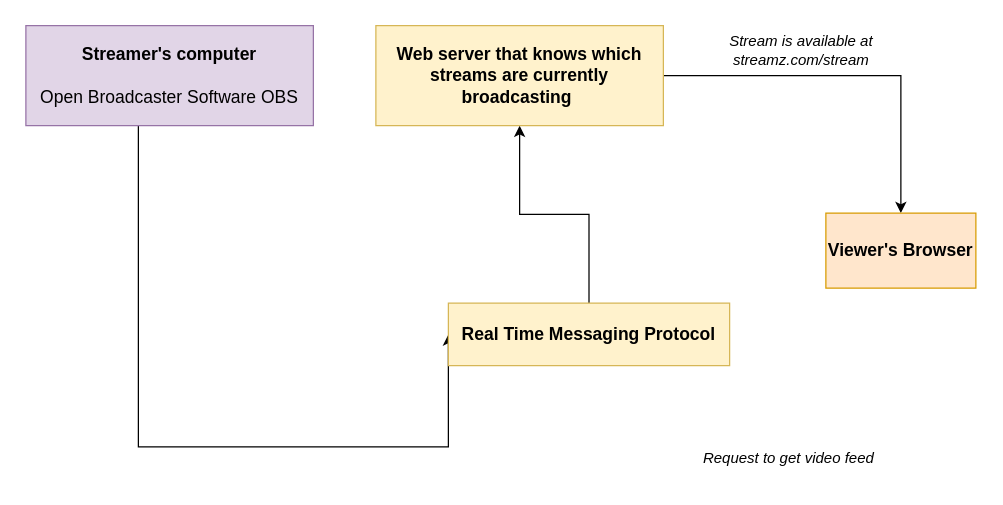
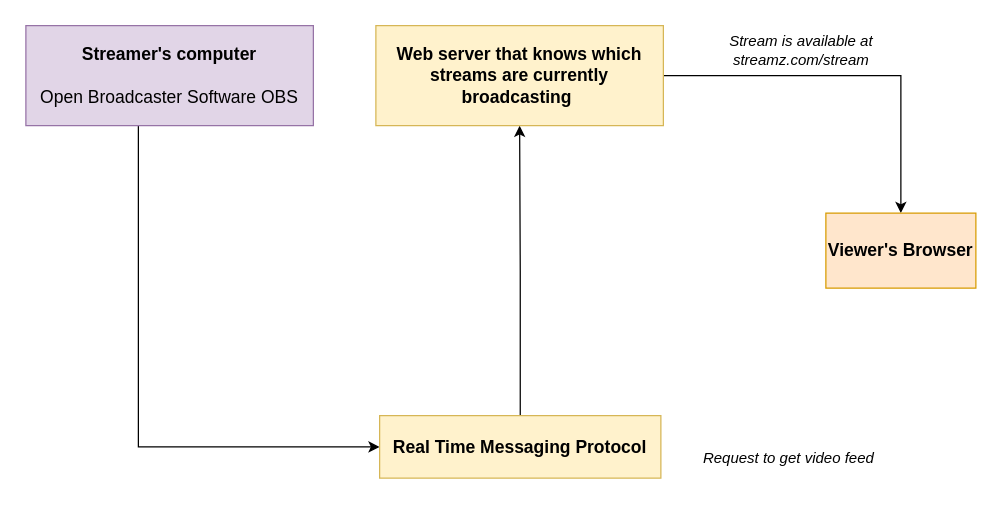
node "Real Time Messaging Protocol": moved (589, 334) -> (520, 447)
